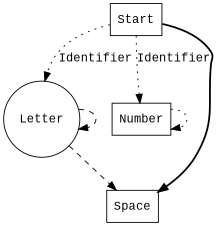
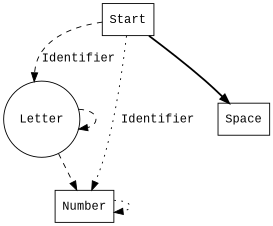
edge "Start" -> "Letter": style dotted -> dashed
edge "Letter" -> "Space": now "Letter" -> "Number"
